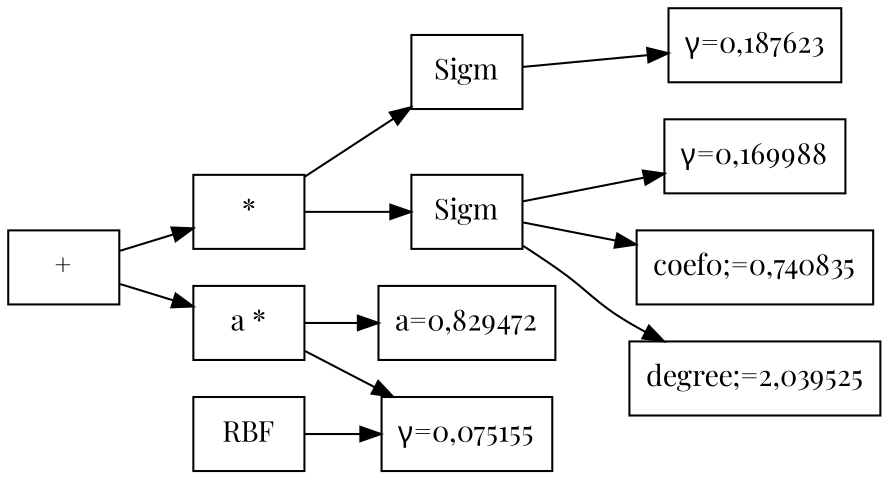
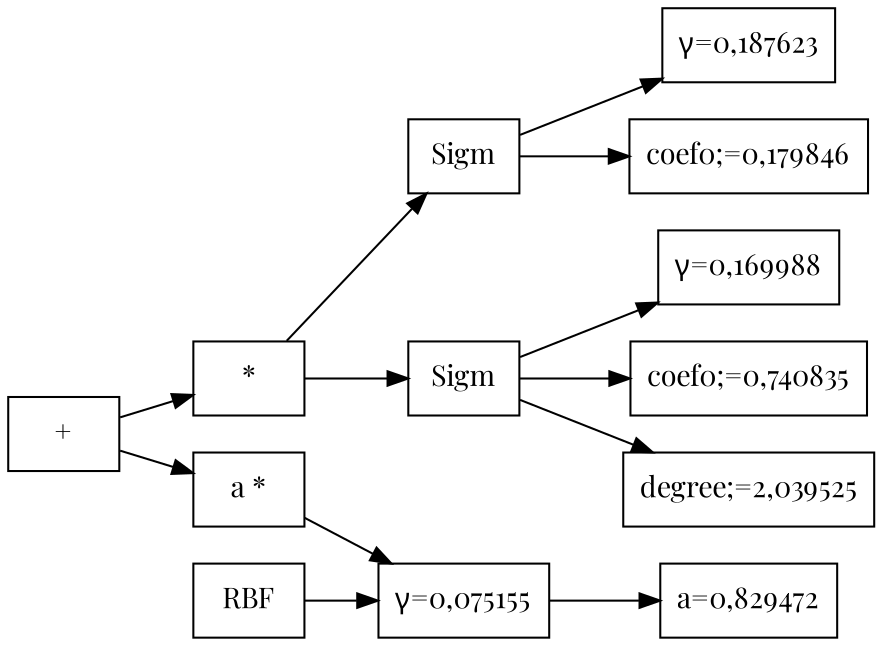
node "coef0;=0,179846": added
edge "a *" -> "a=0,829472": now "γ=0,075155" -> "a=0,829472"
